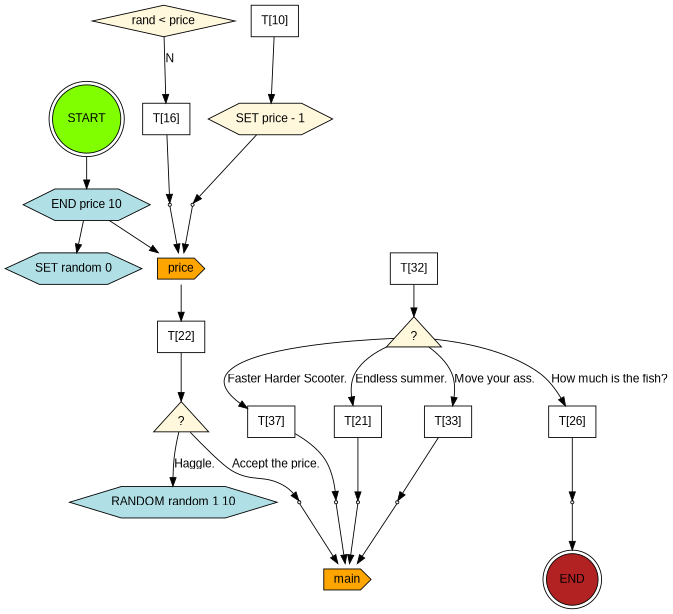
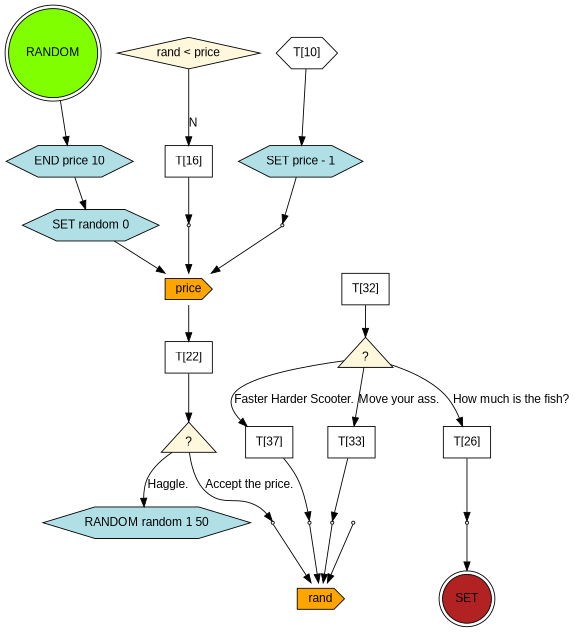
node "T[10]": shape box -> hexagon
node "START": label "START" -> "RANDOM"
node "SET price - 1": fillcolor cornsilk -> powderblue
edge "END price 10" -> "price": now "SET random 0" -> "price"
node "T[21]": removed
node "RANDOM random 1 10": label "RANDOM random 1 10" -> "RANDOM random 1 50"
node "main": label "main" -> "rand"
node "END": label "END" -> "SET"
